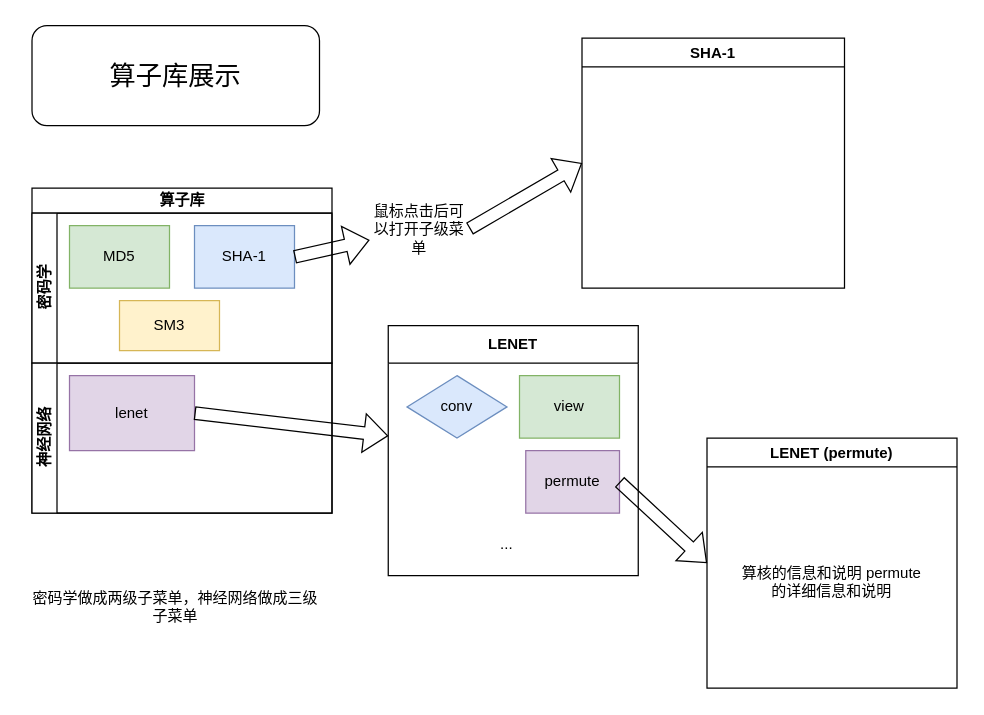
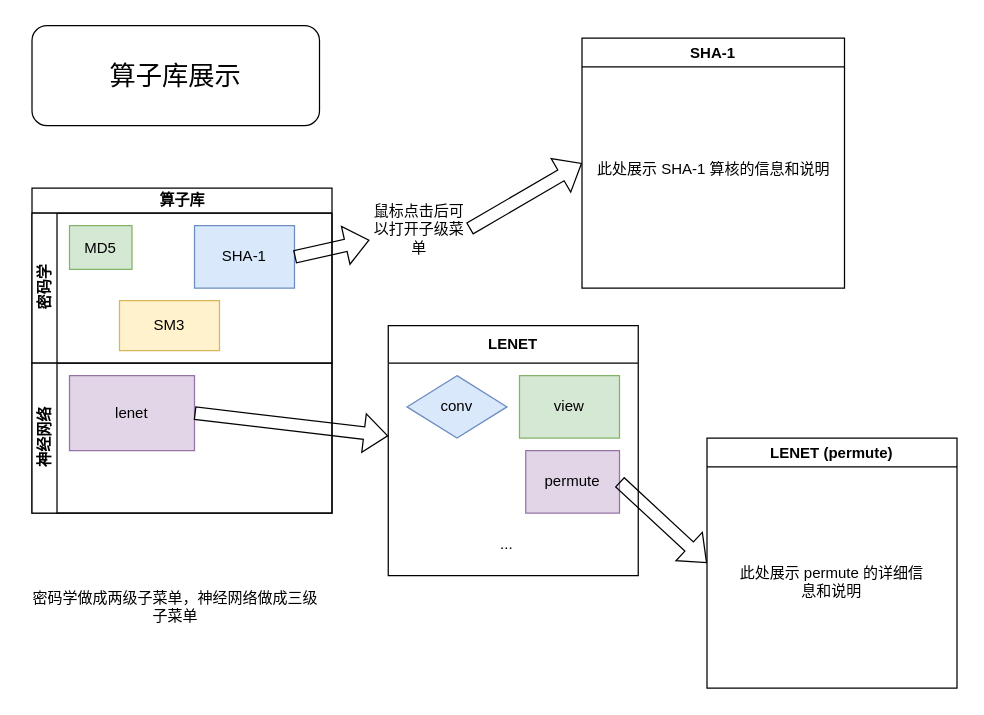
node "此处展示 SHA-1 算核的信息和说明": added
node "MD5": size 100x63 -> 63x44
node "算核的信息和说明 permute 的详细信息和说明": label "算核的信息和说明 permute 的详细信息和说明" -> "此处展示 permute 的详细信息和说明"
